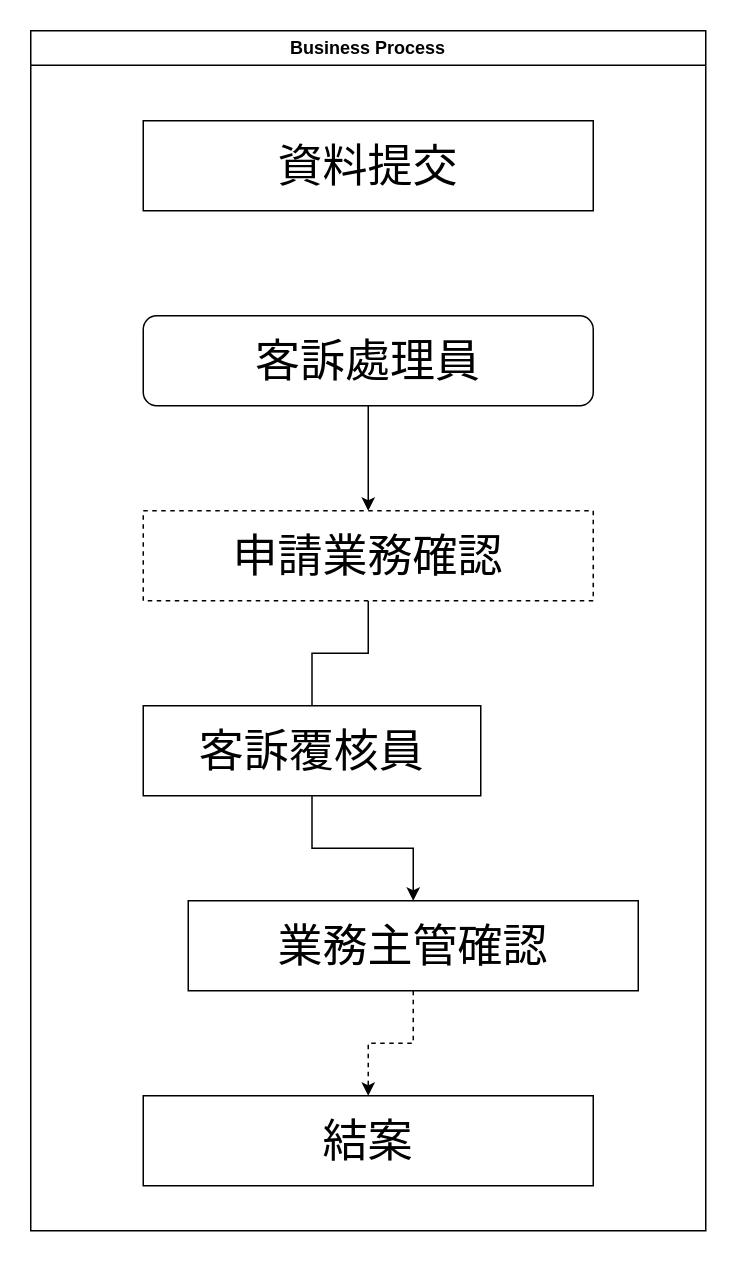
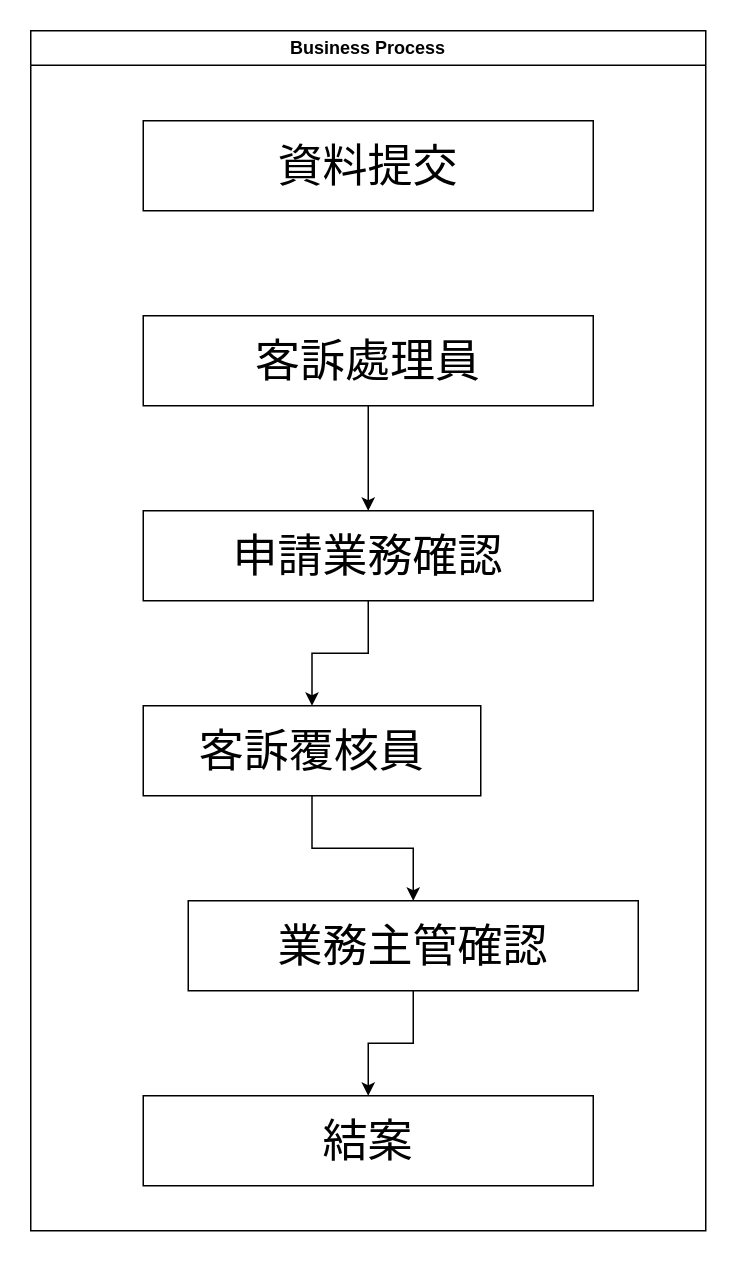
node "客訴處理員": shape rounded rectangle -> rectangle
node "申請業務確認": style dashed -> solid
edge "申請業務確認" -- "客訴覆核員": arrowhead none -> classic
edge "業務主管確認" -> "結案": style dashed -> solid
